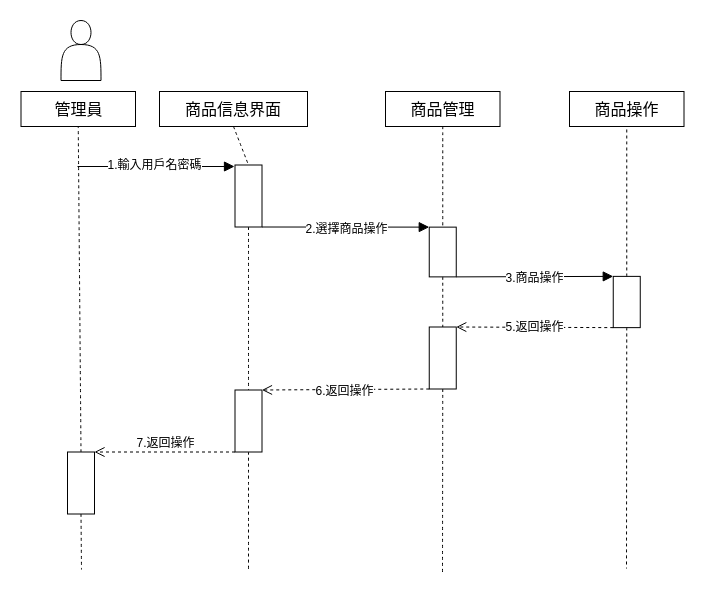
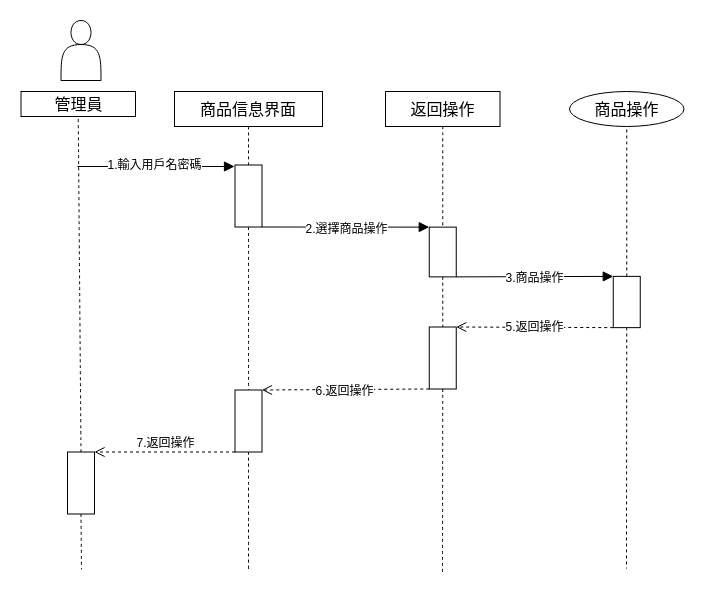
node "管理員": size 115x35 -> 115x25
node "商品信息界面": moved (234, 109) -> (249, 109)
node "商品操作": shape rectangle -> ellipse
node "商品管理": label "商品管理" -> "返回操作"
